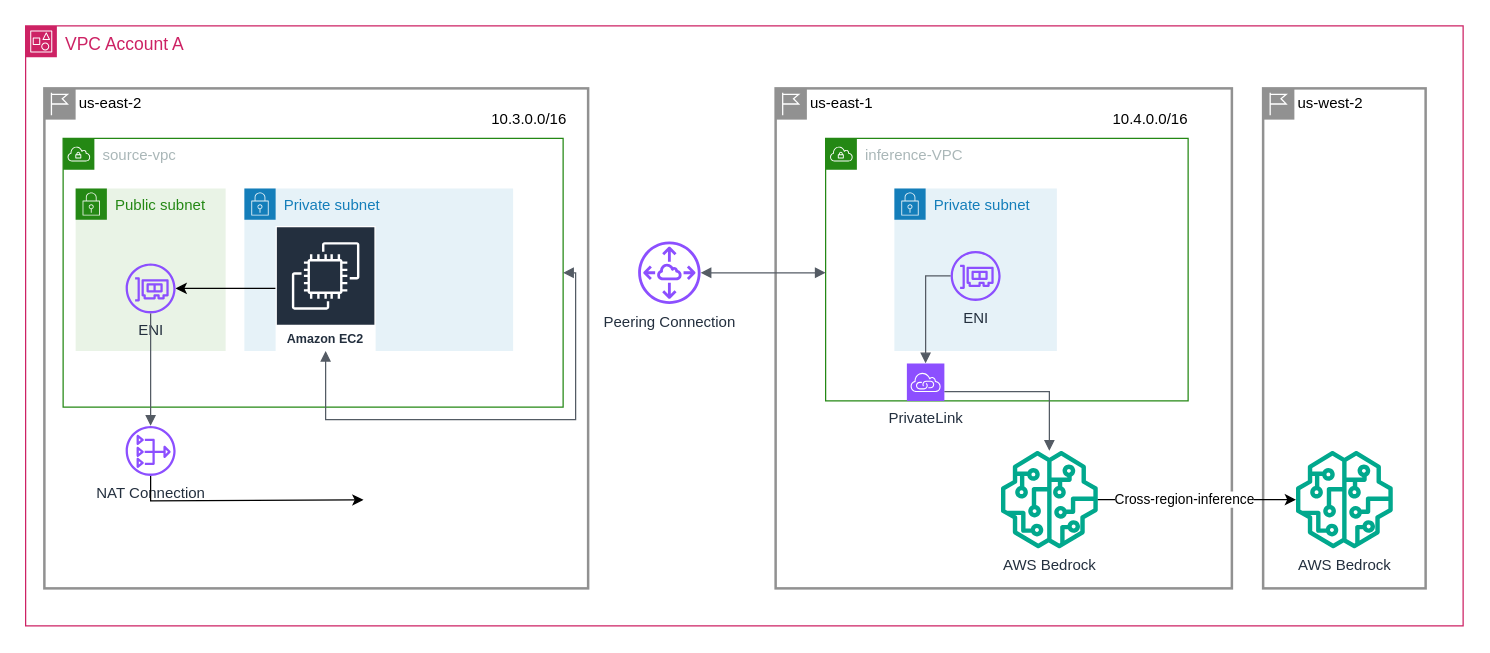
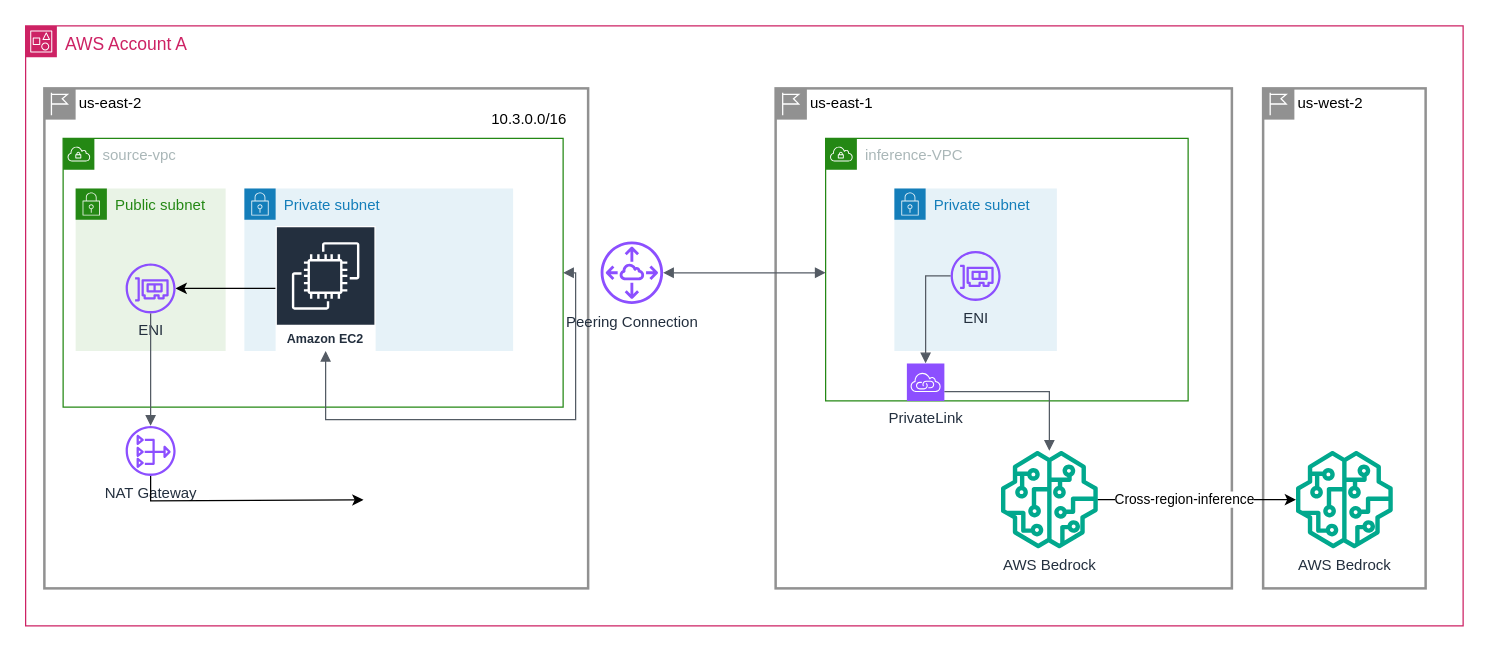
node "VPC Account A": label "VPC Account A" -> "AWS Account A"
node "10.4.0.0/16": removed
node "Peering Connection": moved (669, 273) -> (632, 273)
node "NAT Connection": label "NAT Connection" -> "NAT Gateway"
